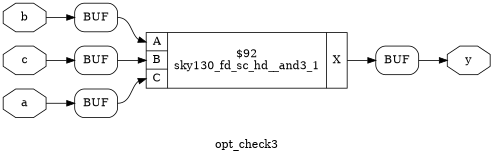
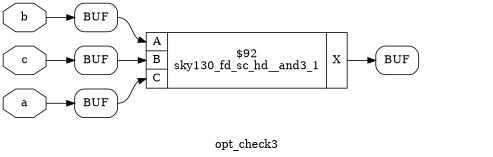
node "y": removed
